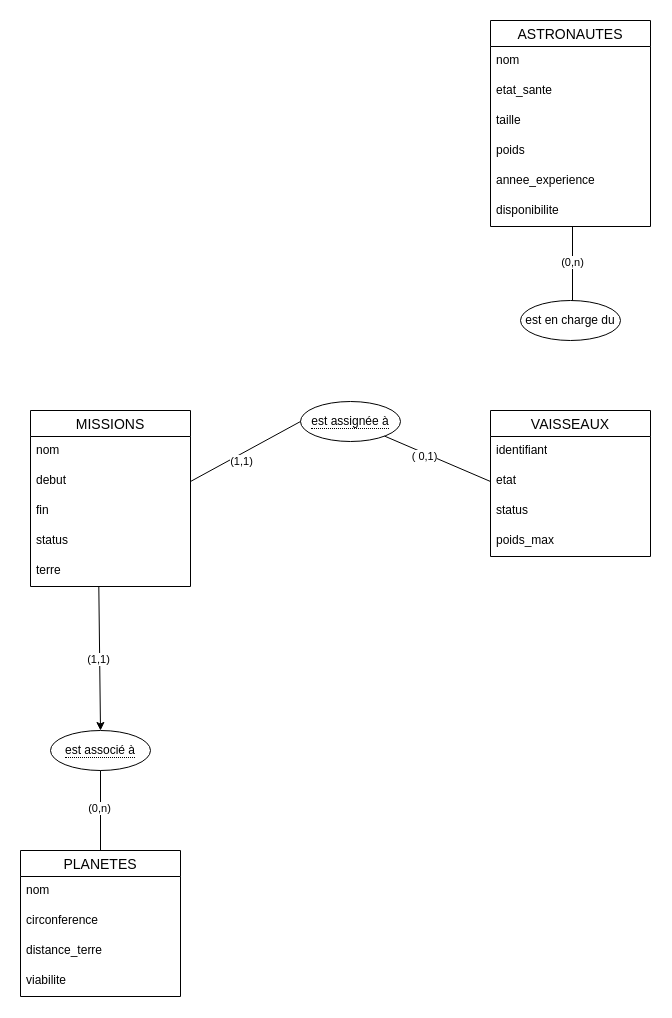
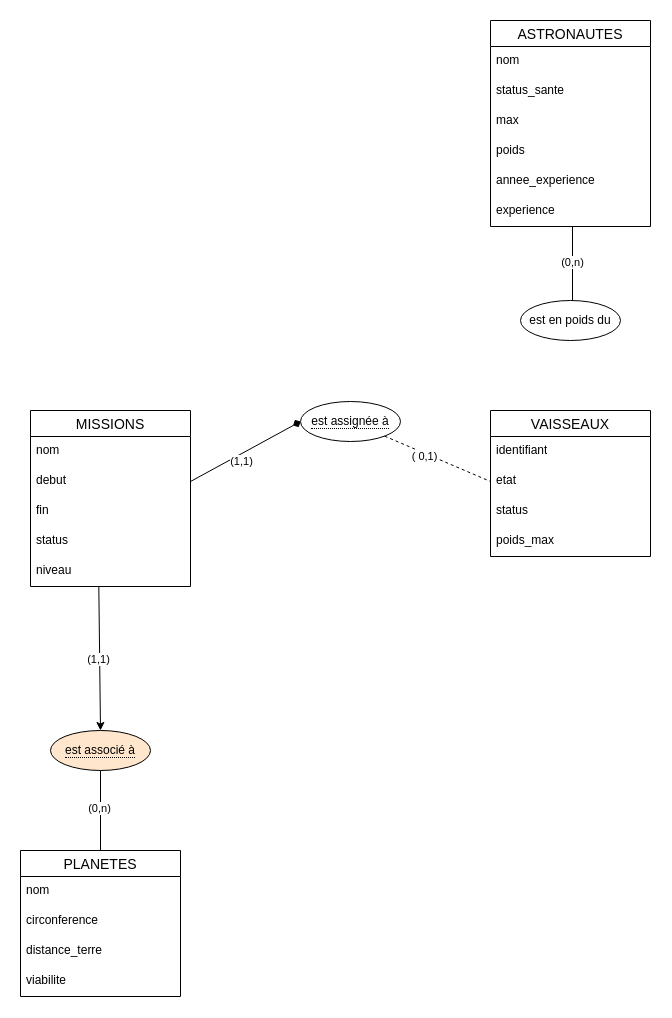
node "etat_sante": label "etat_sante" -> "status_sante"
node "taille": label "taille" -> "max"
node "disponibilite": label "disponibilite" -> "experience"
node "est en charge du": label "est en charge du" -> "est en poids du"
edge "est assignée à" -- "debut": arrowhead none -> diamond
edge "est assignée à" -- "etat": style solid -> dashed
node "terre": label "terre" -> "niveau"
node "est associé à": fillcolor #ffffff -> #ffe6cc
